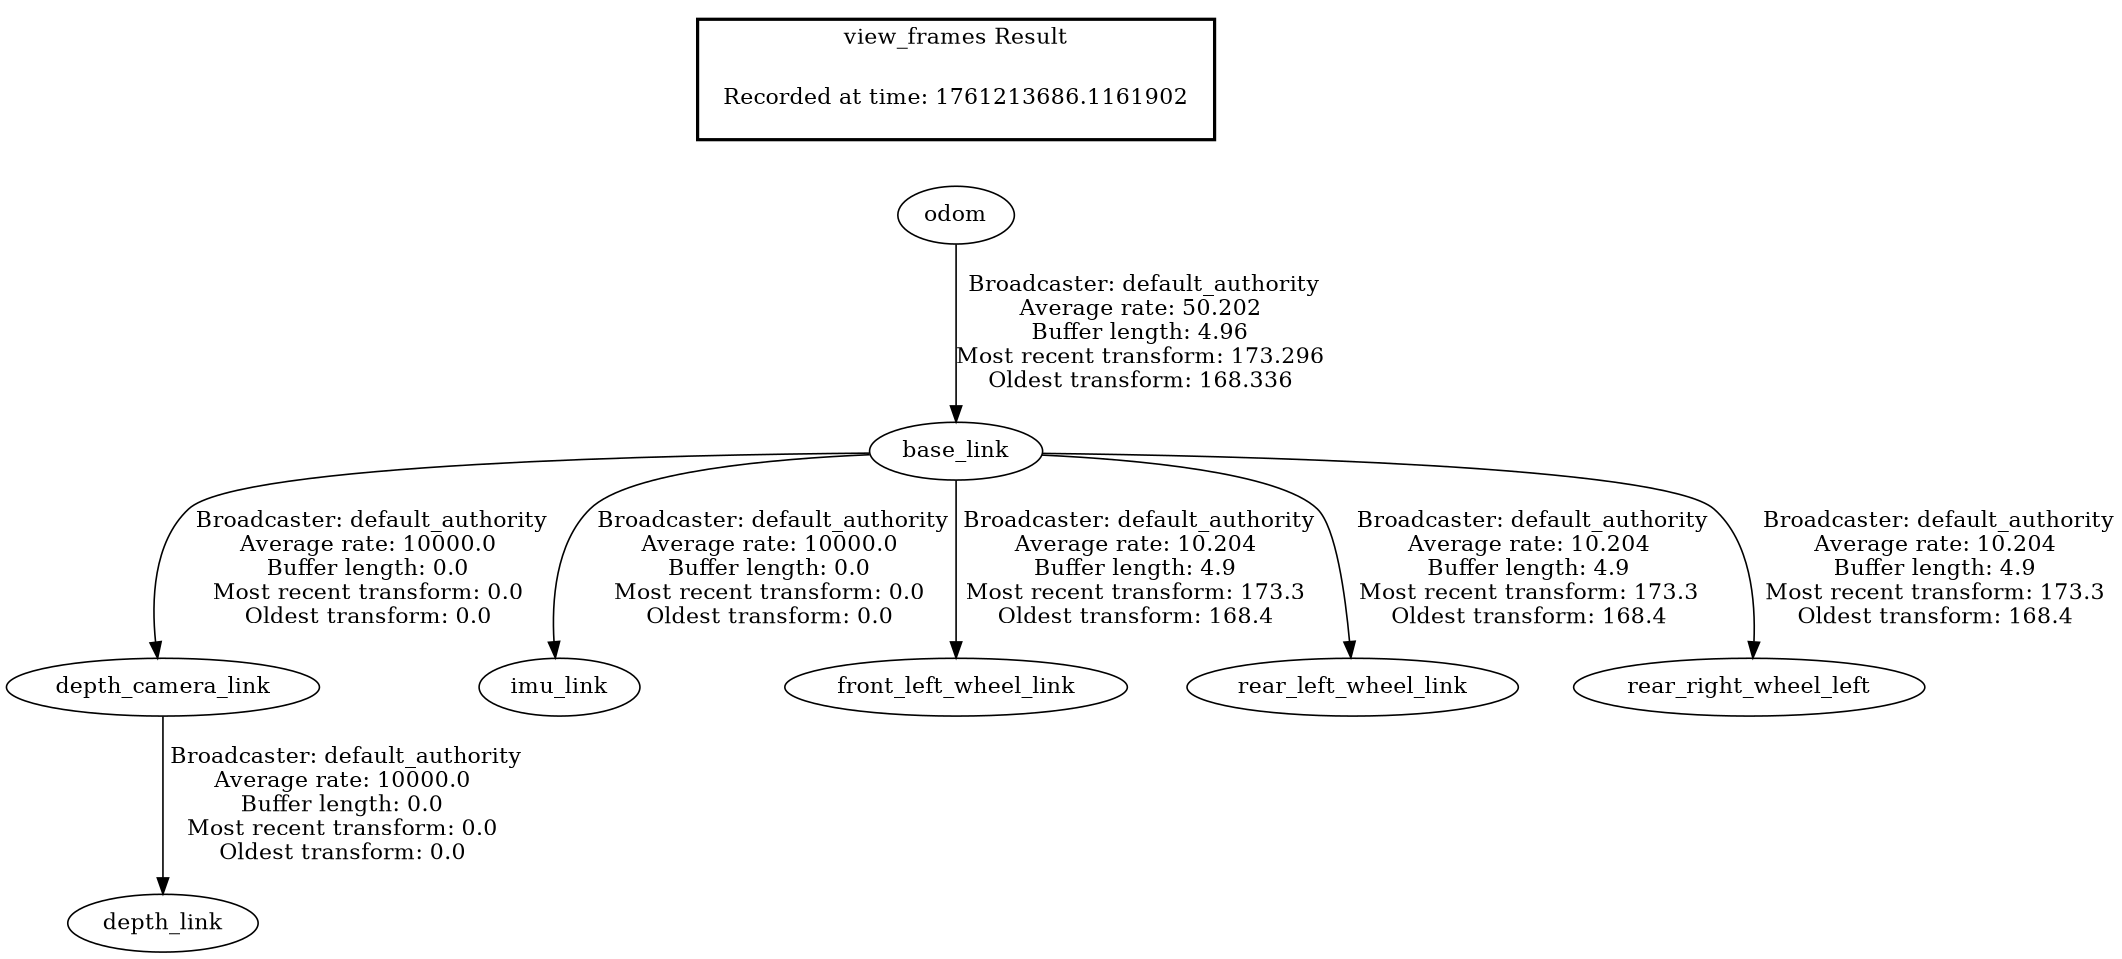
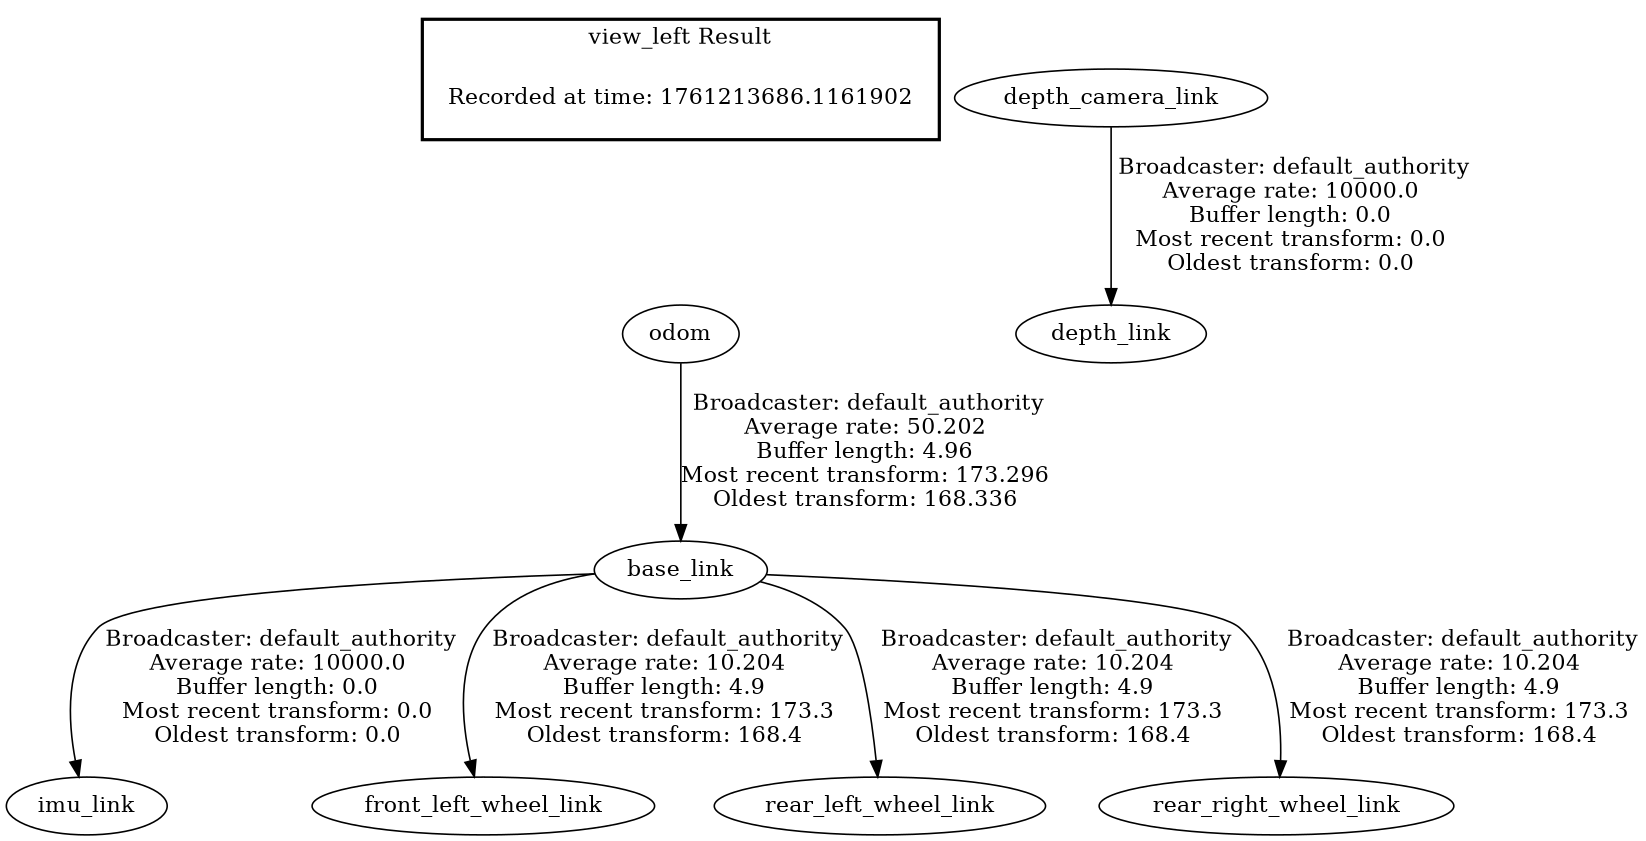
cluster "view_frames Result": label "view_frames Result" -> "view_left Result"
edge "base_link" -> "depth_camera_link": removed, label "Broadcaster: default_authority Average rate: 10000.0 Buffer length: 0.0 Most recent transform: 0.0 Oldest transform: 0.0"
node "rear_right_wheel_left": label "rear_right_wheel_left" -> "rear_right_wheel_link"
